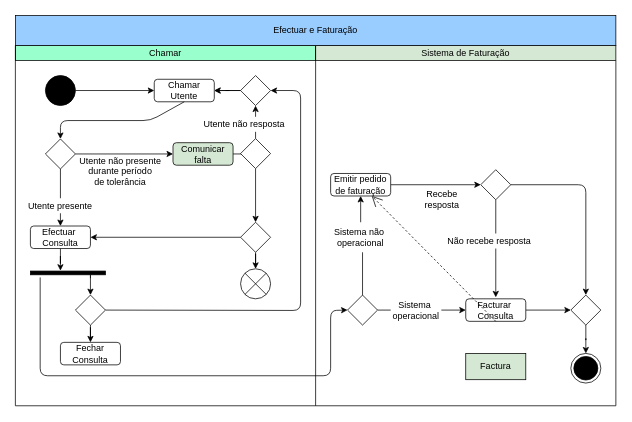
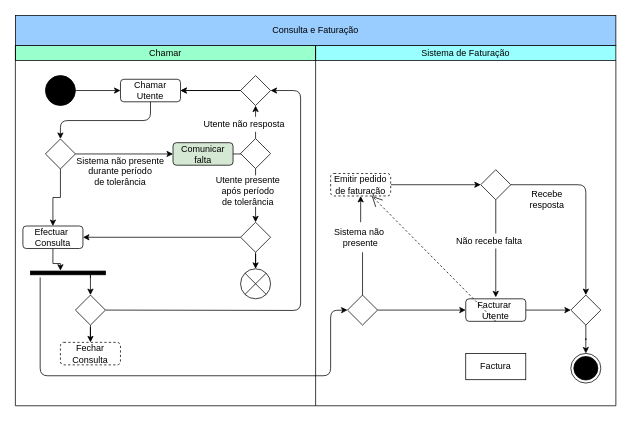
node "Efectuar e Faturação": label "Efectuar e Faturação" -> "Consulta e Faturação"
node "Sistema de Faturação": fillcolor #d5e8d4 -> #99ffff
node "Chamar Utente": moved (184, 90) -> (150, 90)
node "Utente não presente durante período de tolerância": label "Utente não presente durante período de tolerância" -> "Sistema não presente durante período de tolerância"
node "Emitir pedido de faturação": style solid -> dashed
node "Utente presente após período de tolerância": added
node "Recebe resposta": moved (442, 199) -> (547, 199)
node "Utente presente": removed
node "Efectuar Consulta": moved (60, 237) -> (53, 237)
node "Sistema não operacional": label "Sistema não operacional" -> "Sistema não presente"
node "Não recebe resposta": label "Não recebe resposta" -> "Não recebe falta"
node "Sistema operacional": removed
node "Facturar Consulta": label "Facturar Consulta" -> "Facturar Utente"
node "Fechar Consulta": style solid -> dashed
node "Factura": fillcolor #d5e8d4 -> #ffffff
